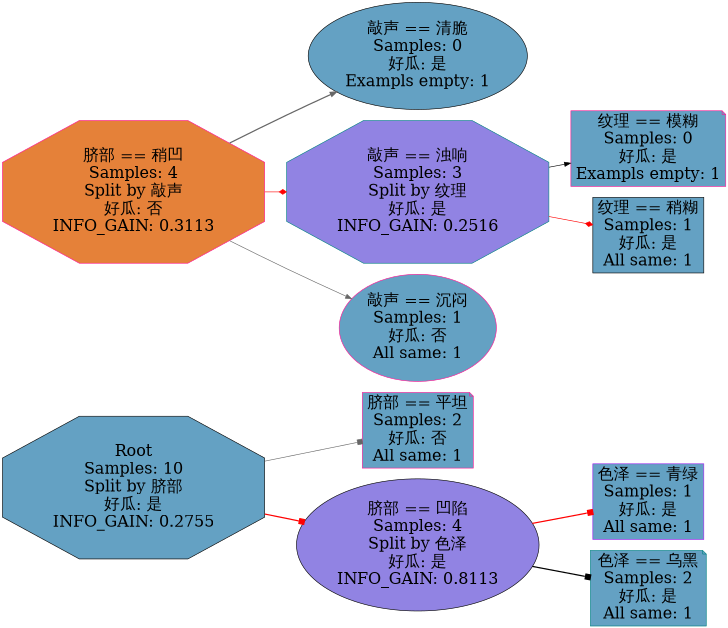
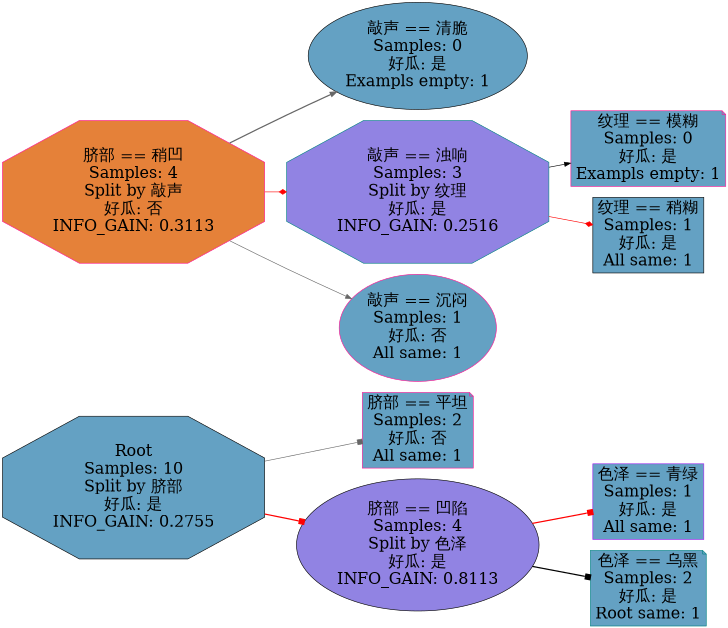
node "色泽 == 乌黑 Samples: 2 好瓜: 是 All same: 1": label "色泽 == 乌黑 Samples: 2 好瓜: 是 All same: 1" -> "色泽 == 乌黑 Samples: 2 好瓜: 是 Root same: 1"
